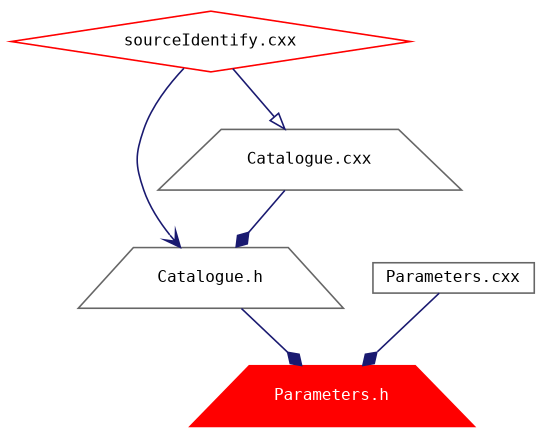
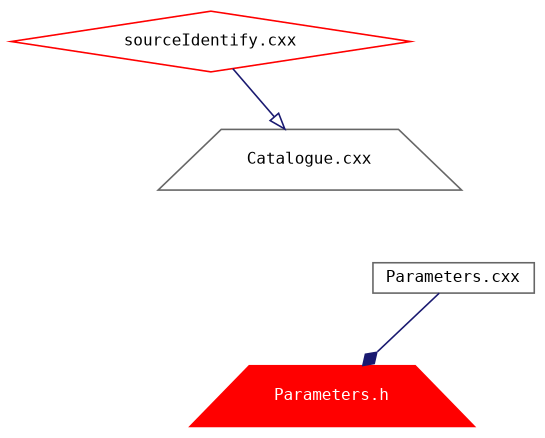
node "Catalogue.h": removed
